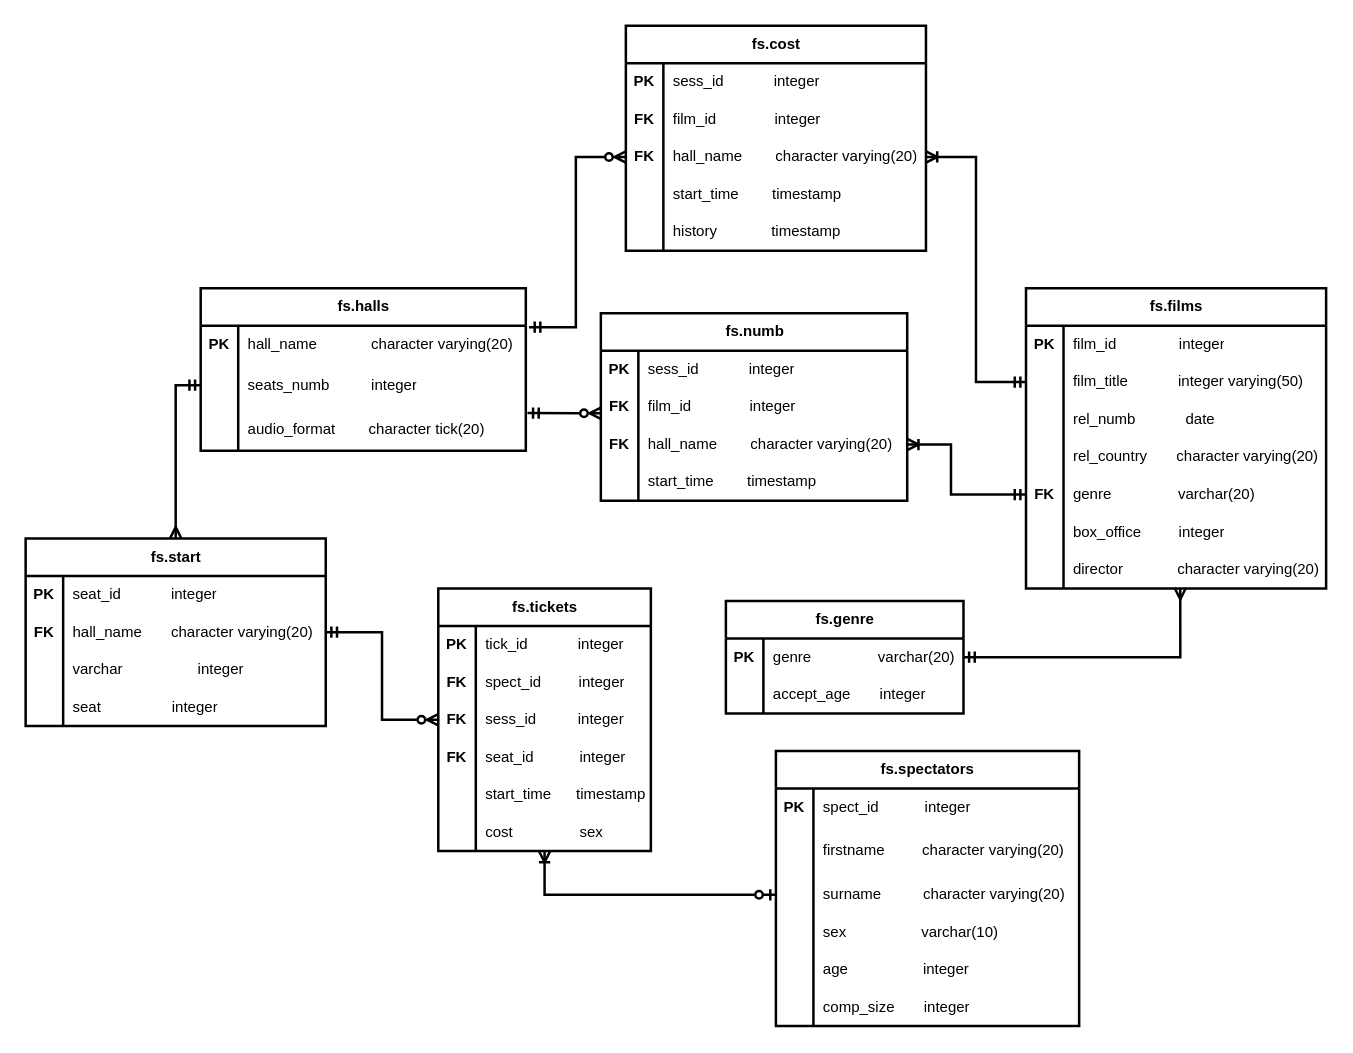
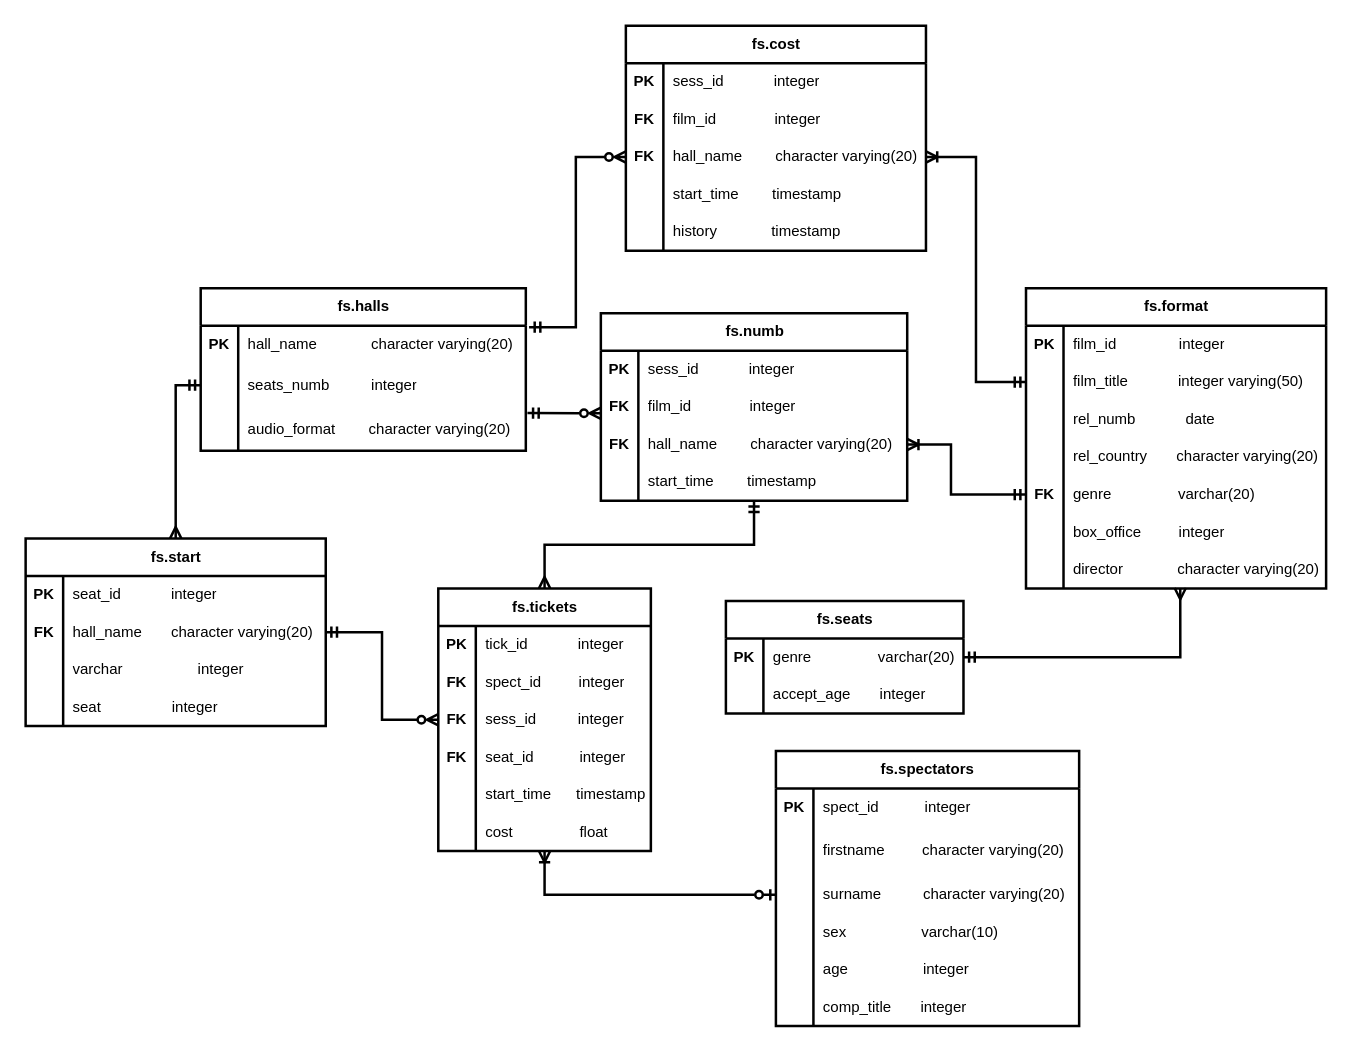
node "fs.films": label "fs.films" -> "fs.format"
node "audio_format character tick(20)": label "audio_format character tick(20)" -> "audio_format character varying(20)"
edge "fs.numb" -- "fs.tickets": added
node "fs.genre": label "fs.genre" -> "fs.seats"
node "cost sex": label "cost sex" -> "cost float"
node "comp_size integer": label "comp_size integer" -> "comp_title integer"
